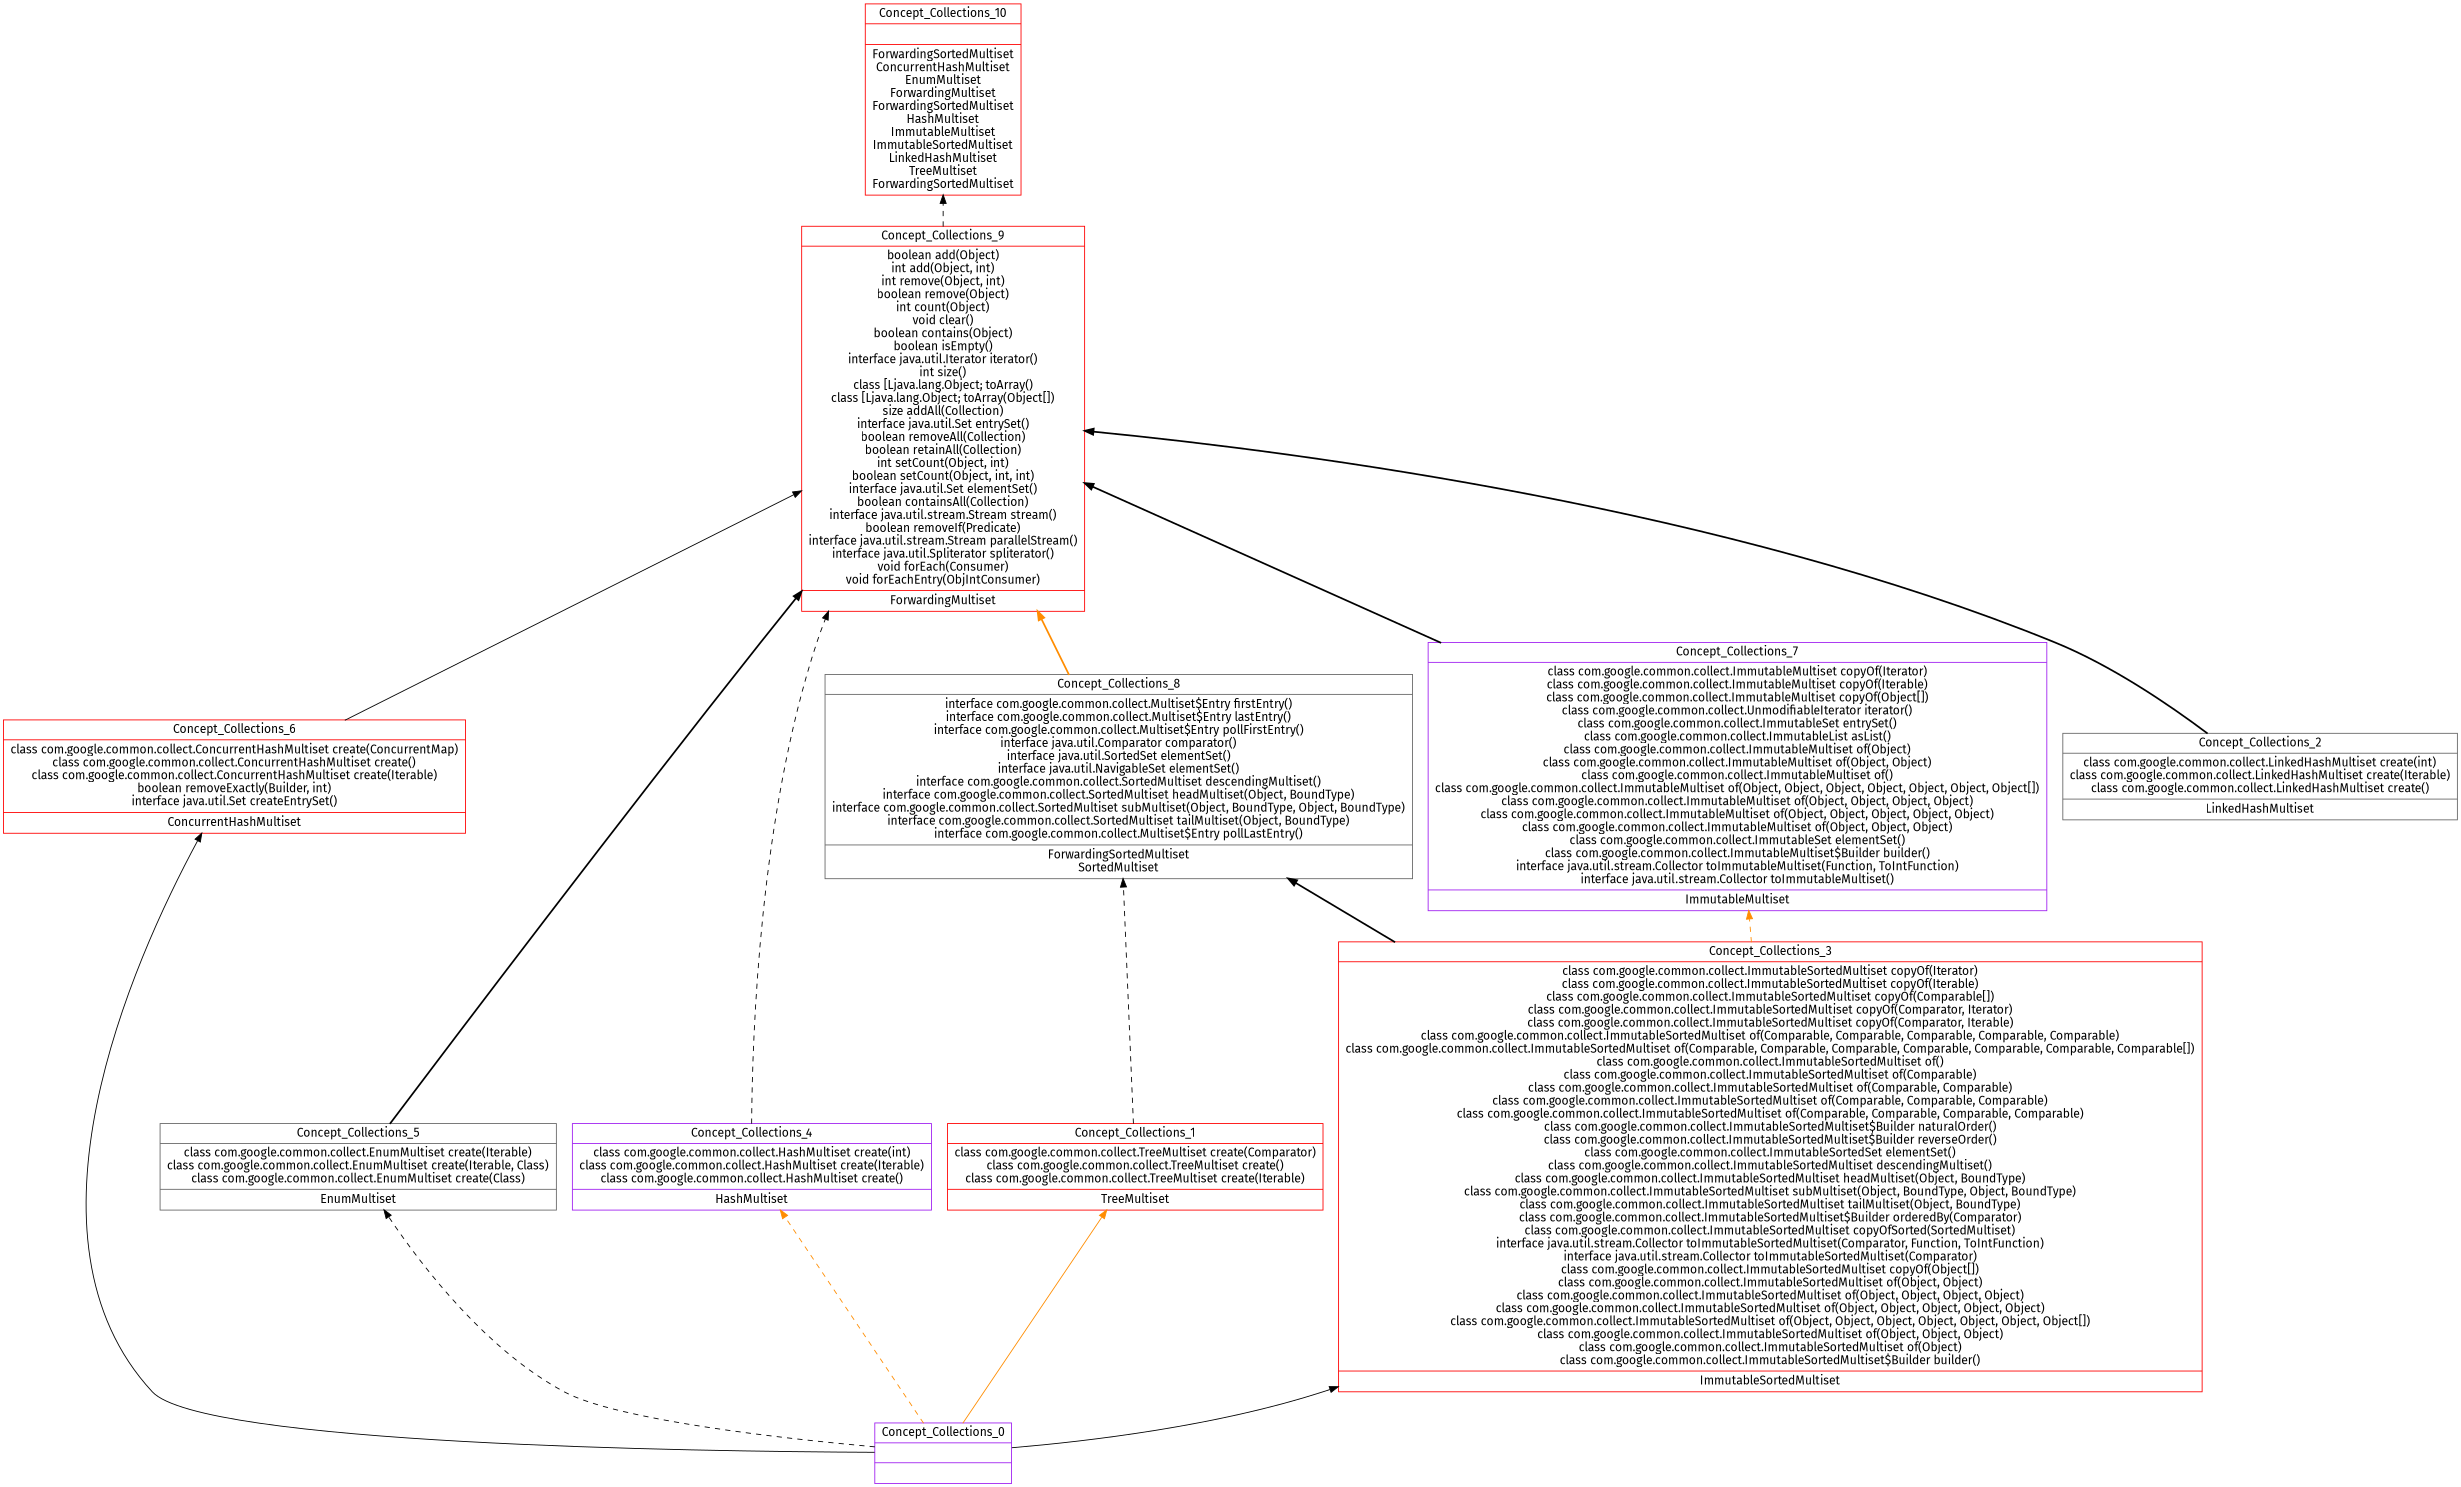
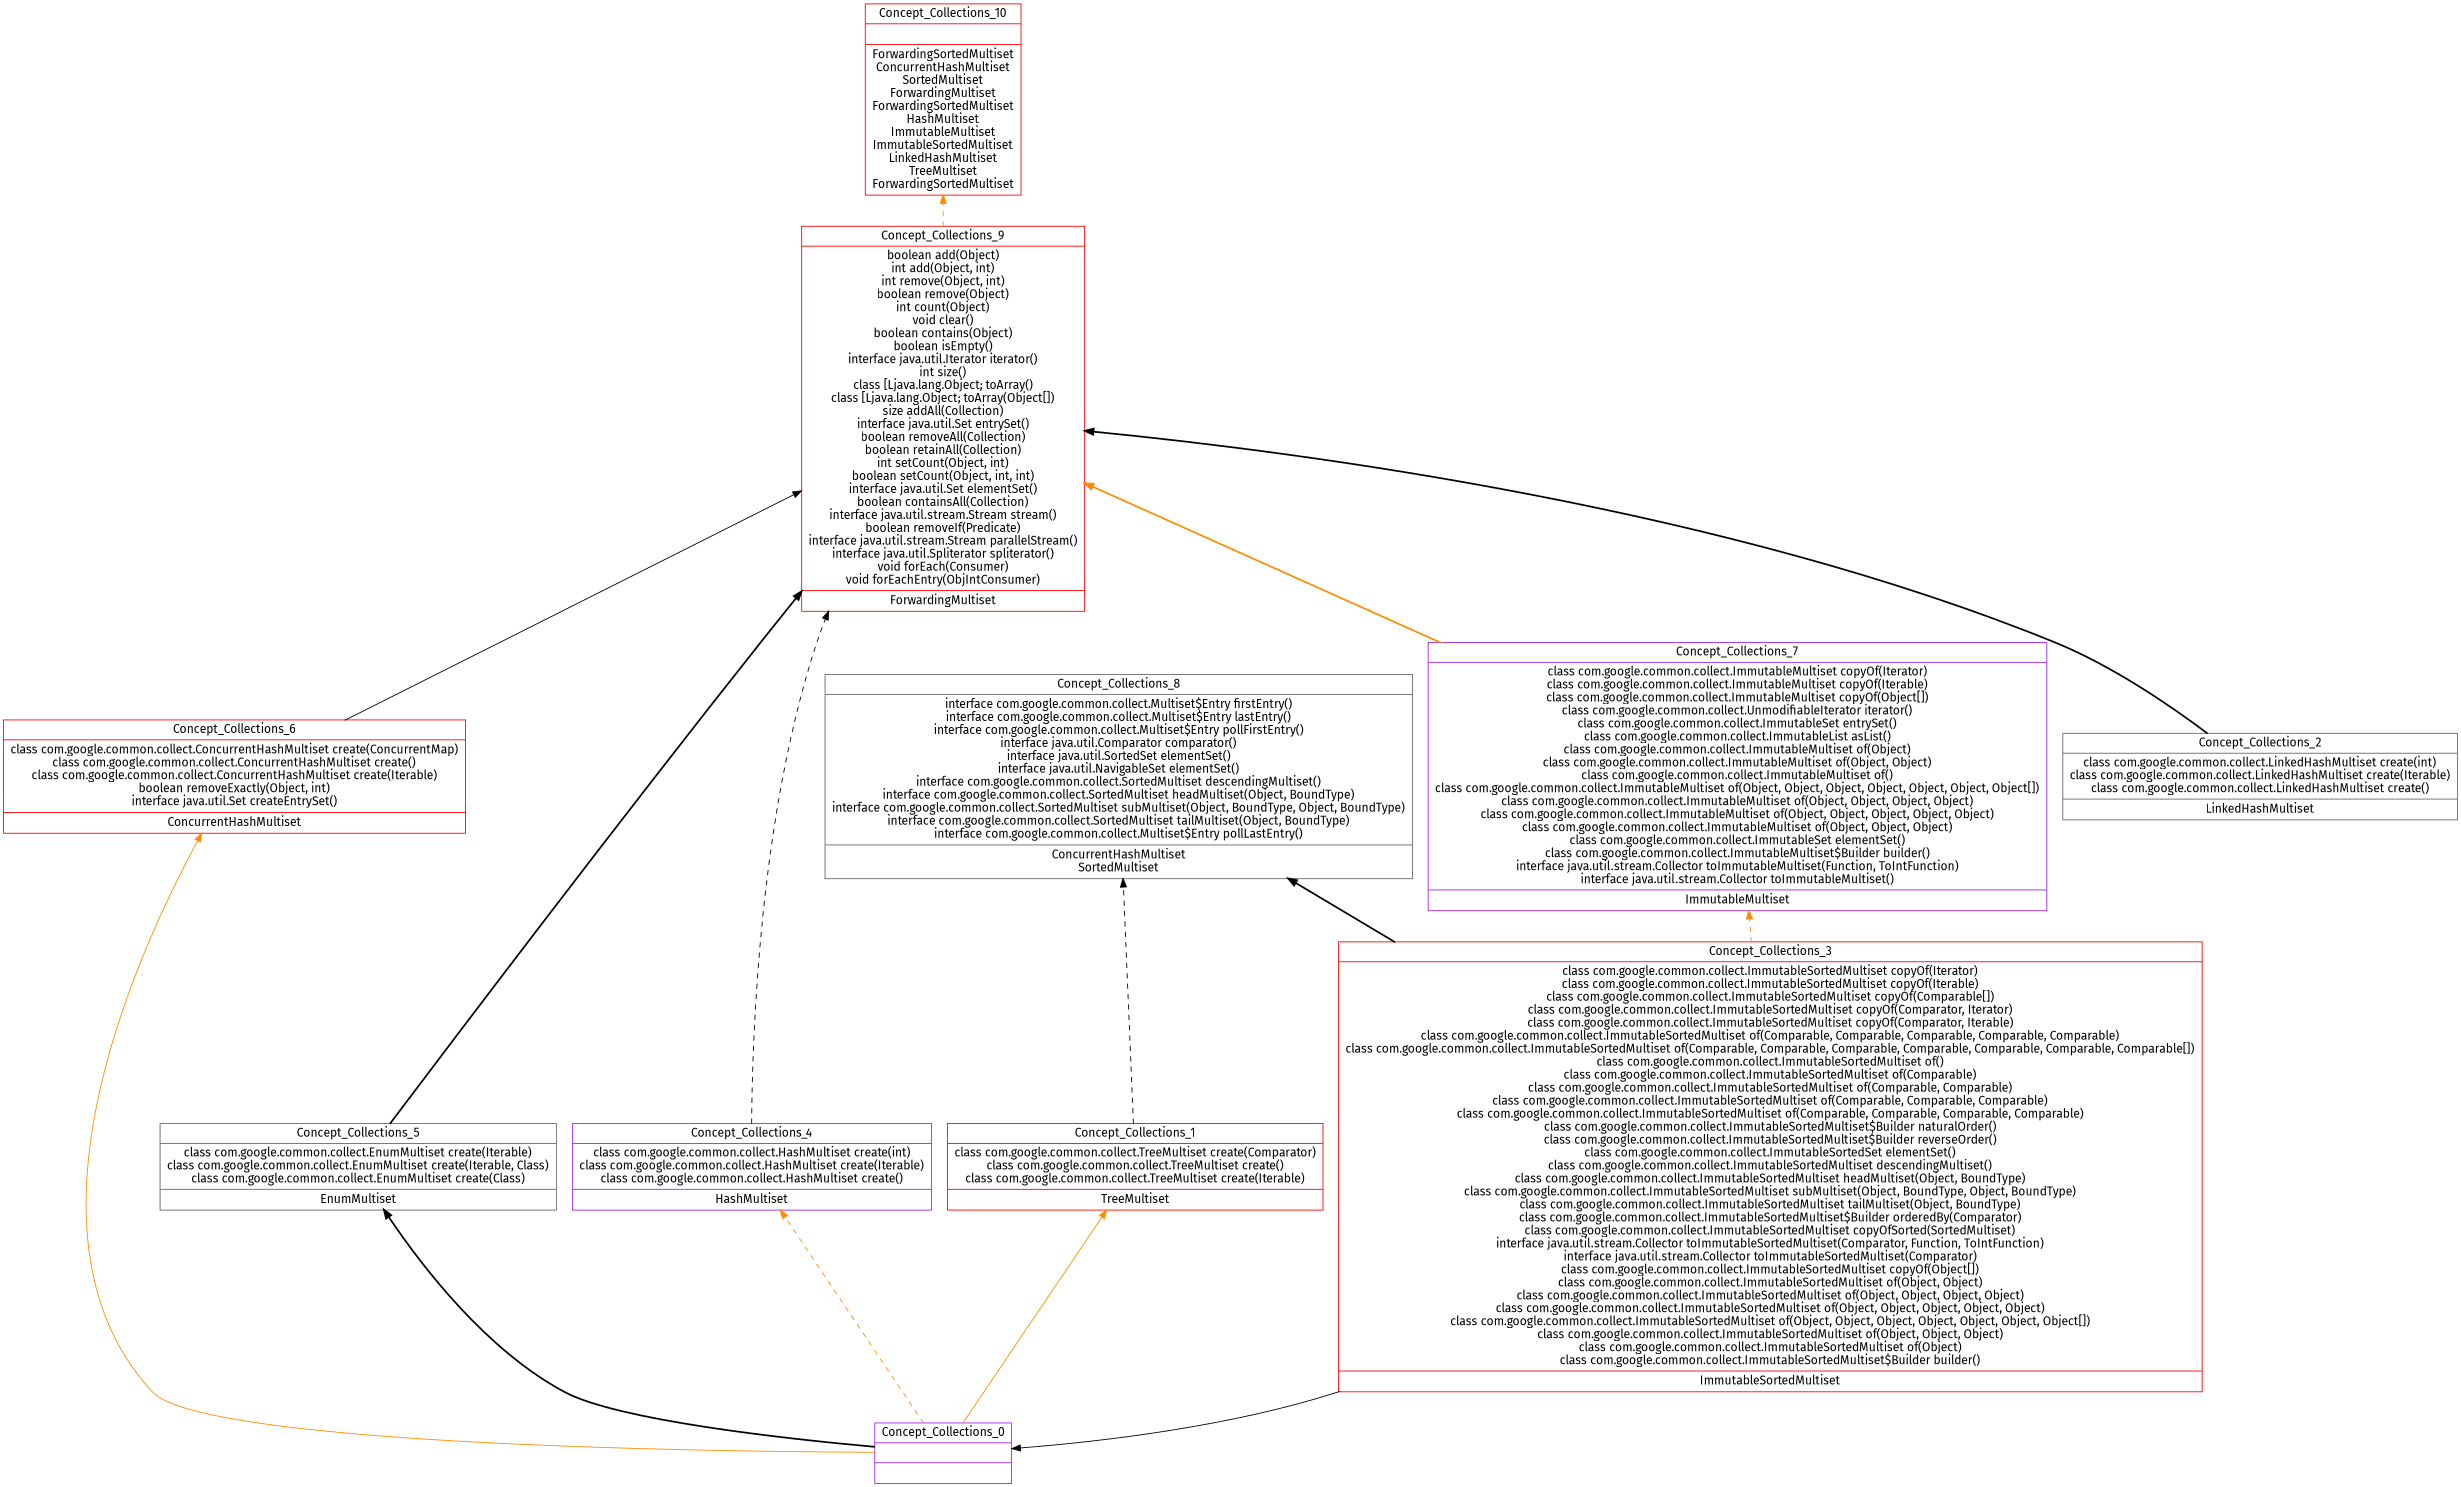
node "Concept_Collections_10": text "EnumMultiset" -> "SortedMultiset"
edge "Concept_Collections_9" -> "Concept_Collections_10": color black -> darkorange
edge "Concept_Collections_7" -> "Concept_Collections_9": color black -> darkorange
edge "Concept_Collections_8" -> "Concept_Collections_9": removed
node "Concept_Collections_6": text "boolean removeExactly(Builder, int)" -> "boolean removeExactly(Object, int)"
node "Concept_Collections_8": text "ForwardingSortedMultiset" -> "ConcurrentHashMultiset"
edge "Concept_Collections_0" -> "Concept_Collections_5": style dashed -> bold
edge "Concept_Collections_0" -> "Concept_Collections_6": color black -> darkorange
edge "Concept_Collections_0" -> "Concept_Collections_3": reversed
